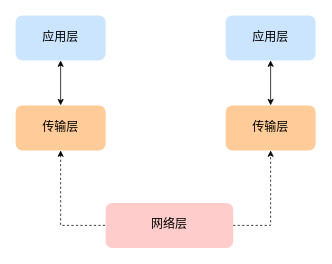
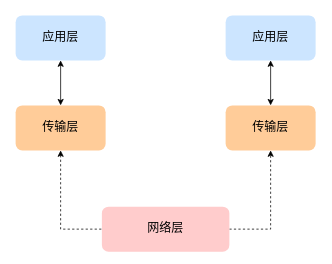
node "网络层": moved (169, 225) -> (165, 229)
